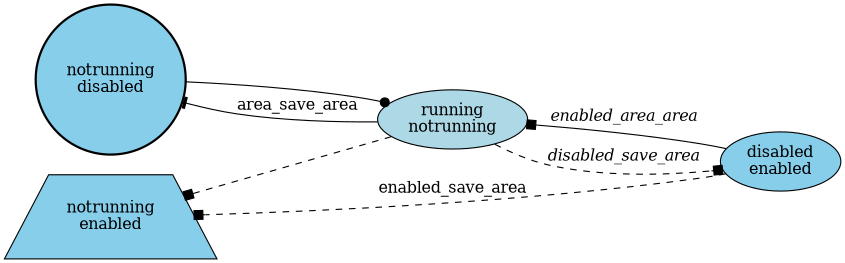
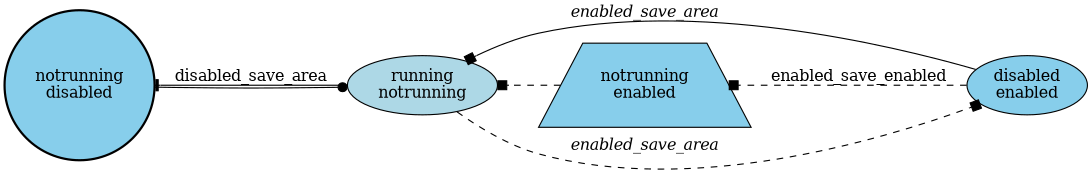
edge "running notrunning" -> "notrunning disabled": label "area_save_area" -> "disabled_save_area"
edge "disabled enabled" -> "running notrunning": label "enabled_area_area" -> "enabled_save_area"
edge "running notrunning" -> "disabled enabled": label "disabled_save_area" -> "enabled_save_area"
edge "running notrunning" -> "notrunning enabled": reversed
edge "disabled enabled" -> "notrunning enabled": label "enabled_save_area" -> "enabled_save_enabled"
